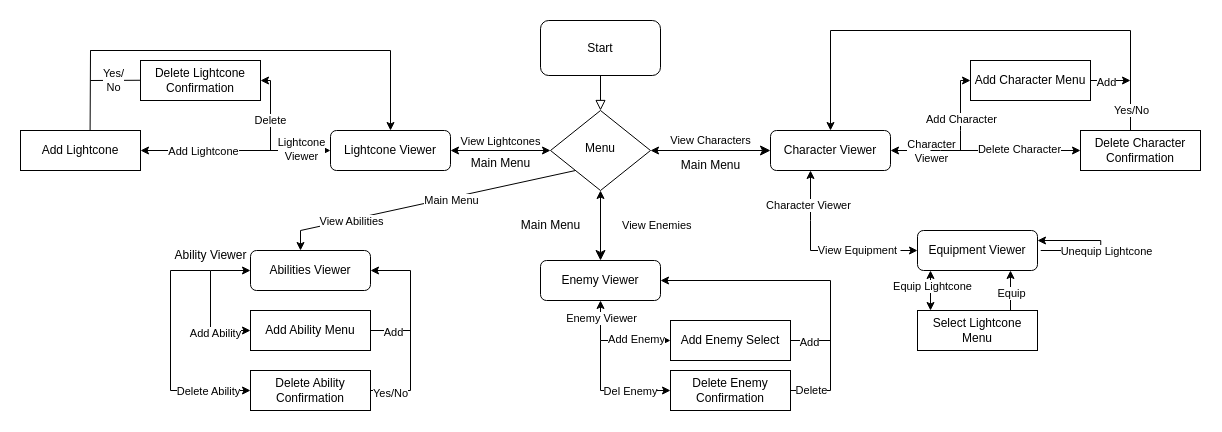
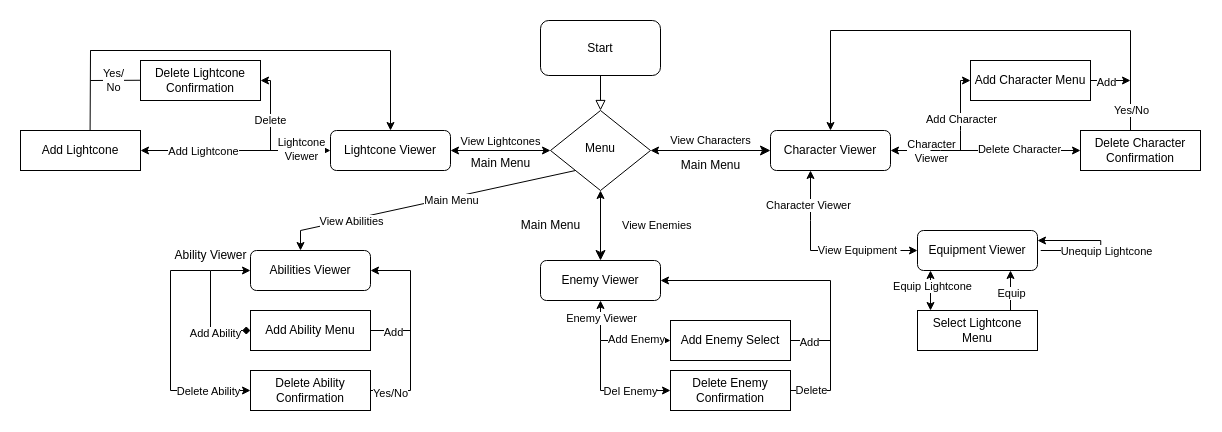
edge "Abilities Viewer" -- "Add Ability Menu": arrowhead classic -> diamond
